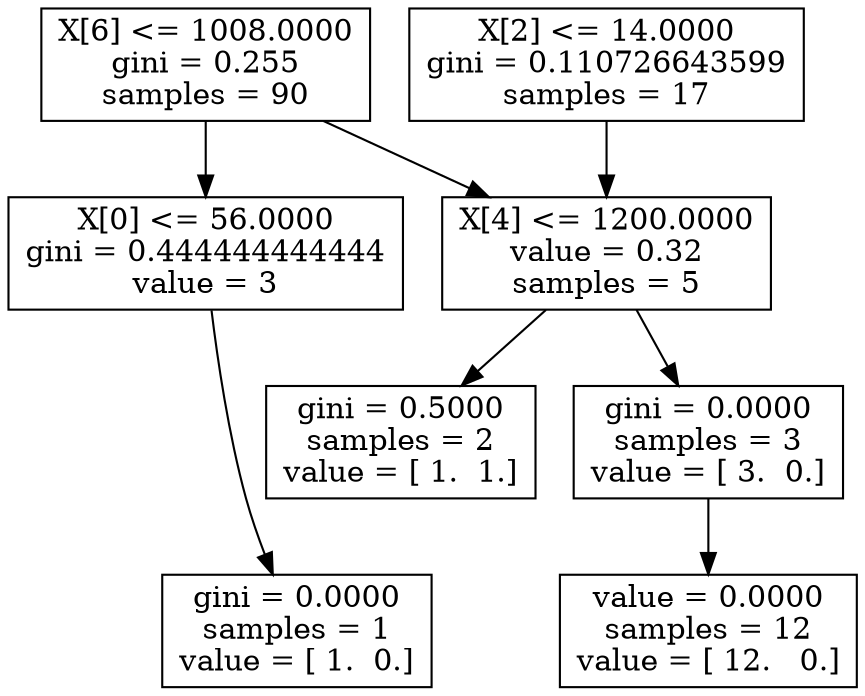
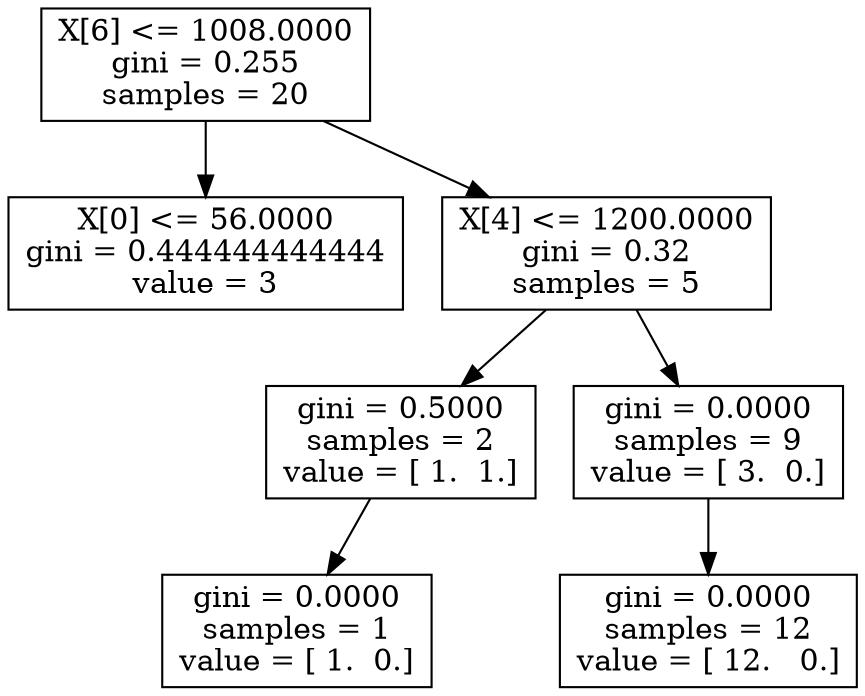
node "X[6] <= 1008.0000 gini = 0.255 samples = 90": label "X[6] <= 1008.0000 gini = 0.255 samples = 90" -> "X[6] <= 1008.0000 gini = 0.255 samples = 20"
node "X[2] <= 14.0000 gini = 0.110726643599 samples = 17": removed
node "X[4] <= 1200.0000 value = 0.32 samples = 5": label "X[4] <= 1200.0000 value = 0.32 samples = 5" -> "X[4] <= 1200.0000 gini = 0.32 samples = 5"
edge "X[0] <= 56.0000 gini = 0.444444444444 value = 3" -> "gini = 0.0000 samples = 1 value = [ 1.  0.]": now "gini = 0.5000 samples = 2 value = [ 1.  1.]" -> "gini = 0.0000 samples = 1 value = [ 1.  0.]"
node "gini = 0.0000 samples = 3 value = [ 3.  0.]": label "gini = 0.0000 samples = 3 value = [ 3.  0.]" -> "gini = 0.0000 samples = 9 value = [ 3.  0.]"
node "value = 0.0000 samples = 12 value = [ 12.   0.]": label "value = 0.0000 samples = 12 value = [ 12.   0.]" -> "gini = 0.0000 samples = 12 value = [ 12.   0.]"
